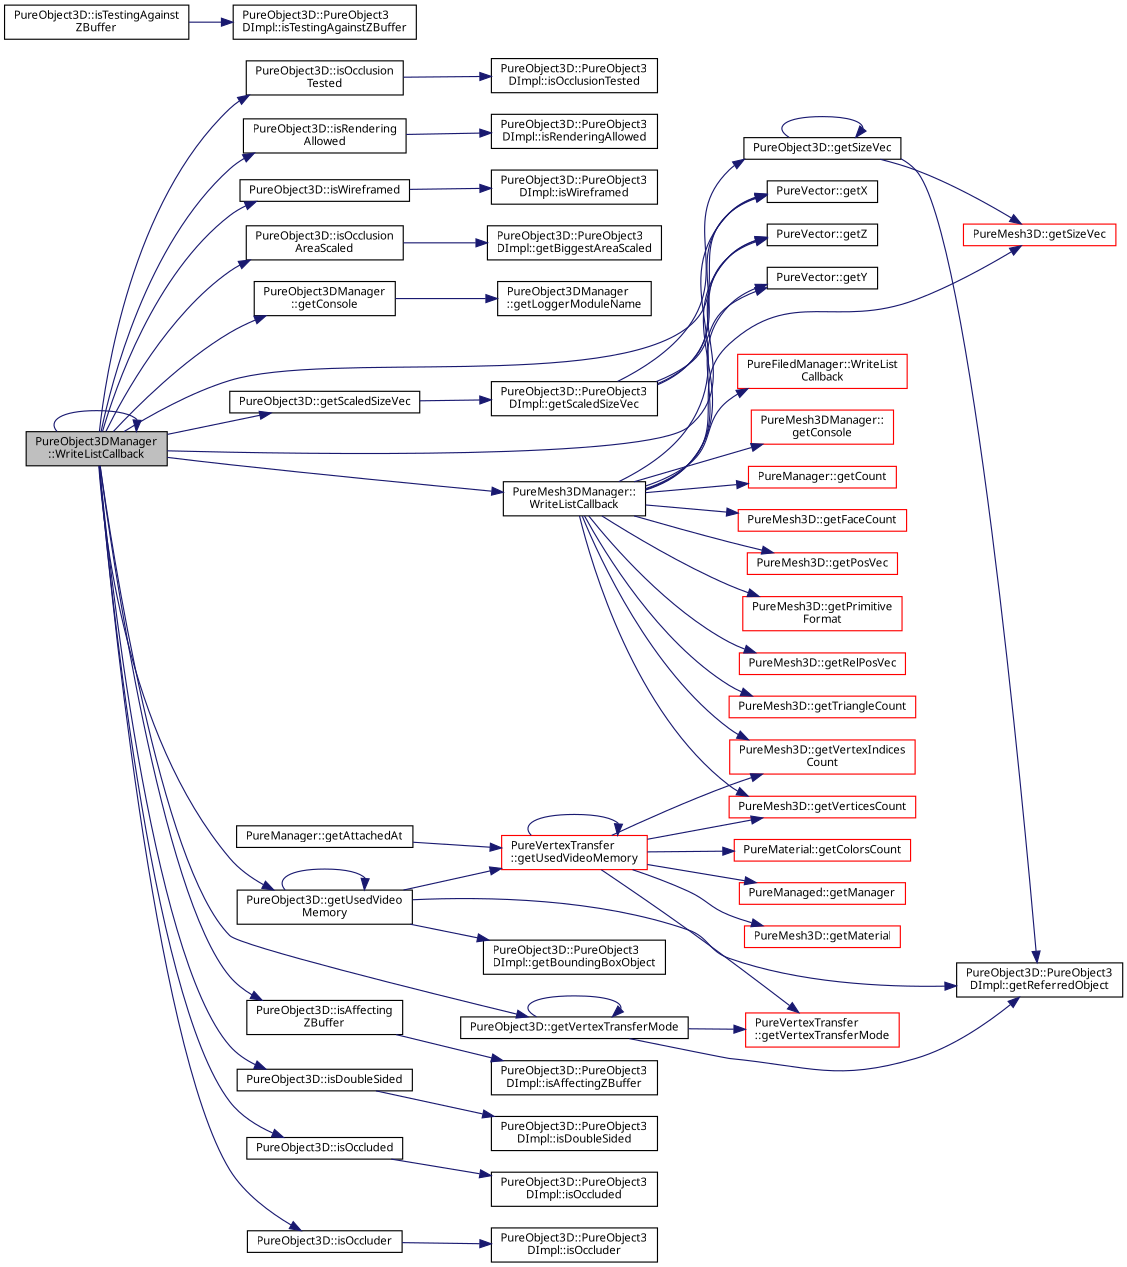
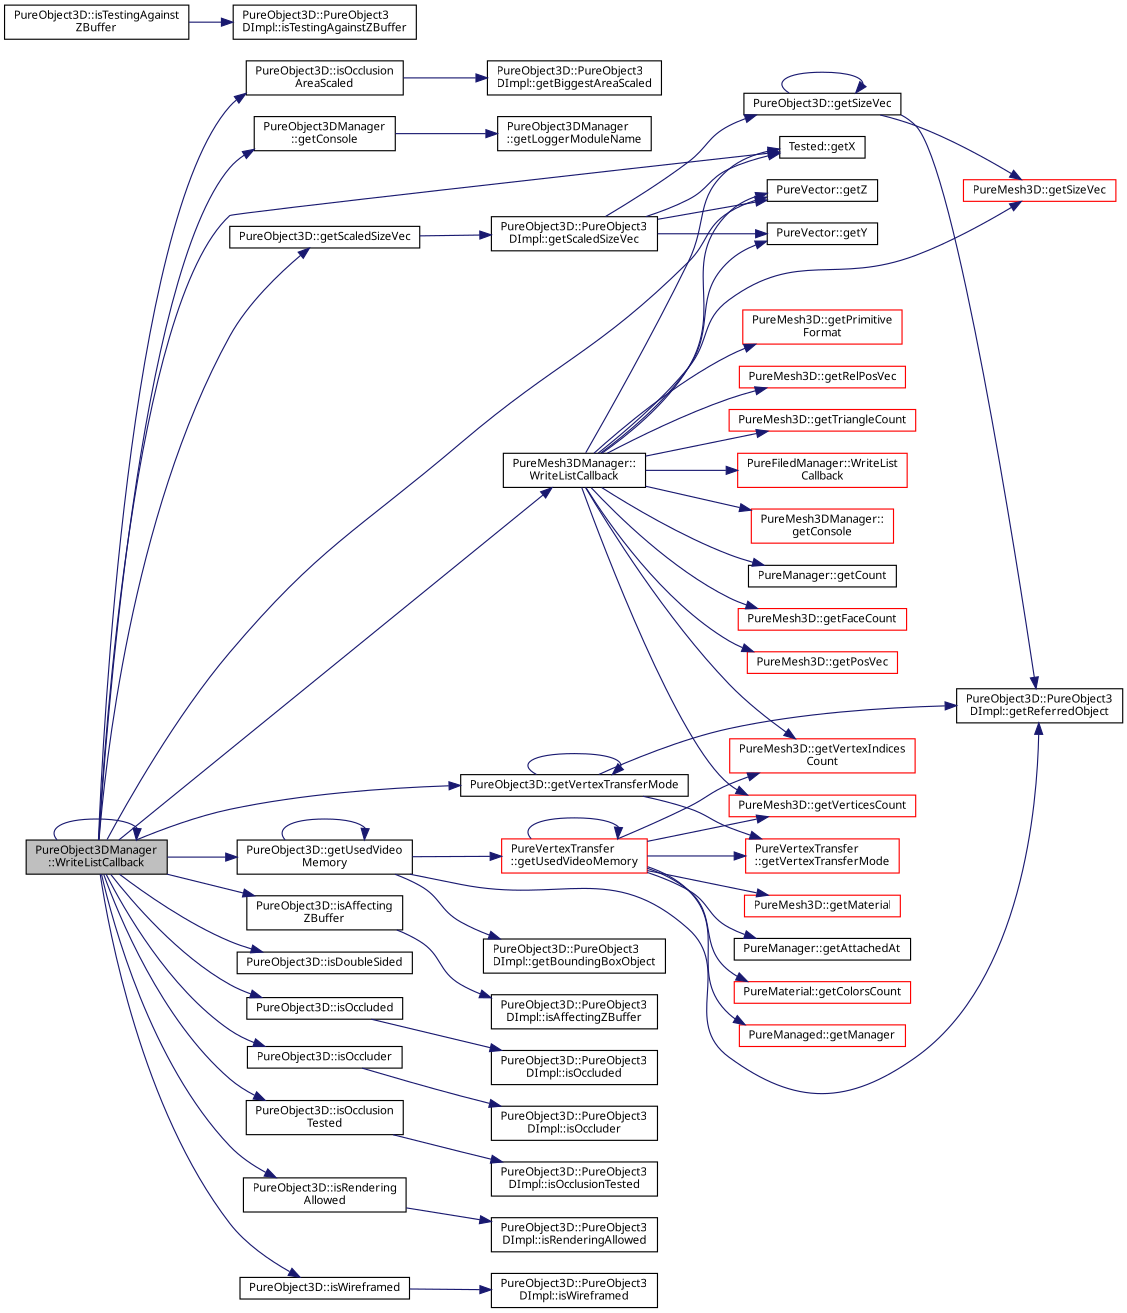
node "PureVector::getX": label "PureVector::getX" -> "Tested::getX"
node "PureManager::getCount": color red -> black
edge "PureManager::getAttachedAt" -> "PureVertexTransfer ::getUsedVideoMemory": reversed
node "PureObject3D::PureObject3 DImpl::isDoubleSided": removed
